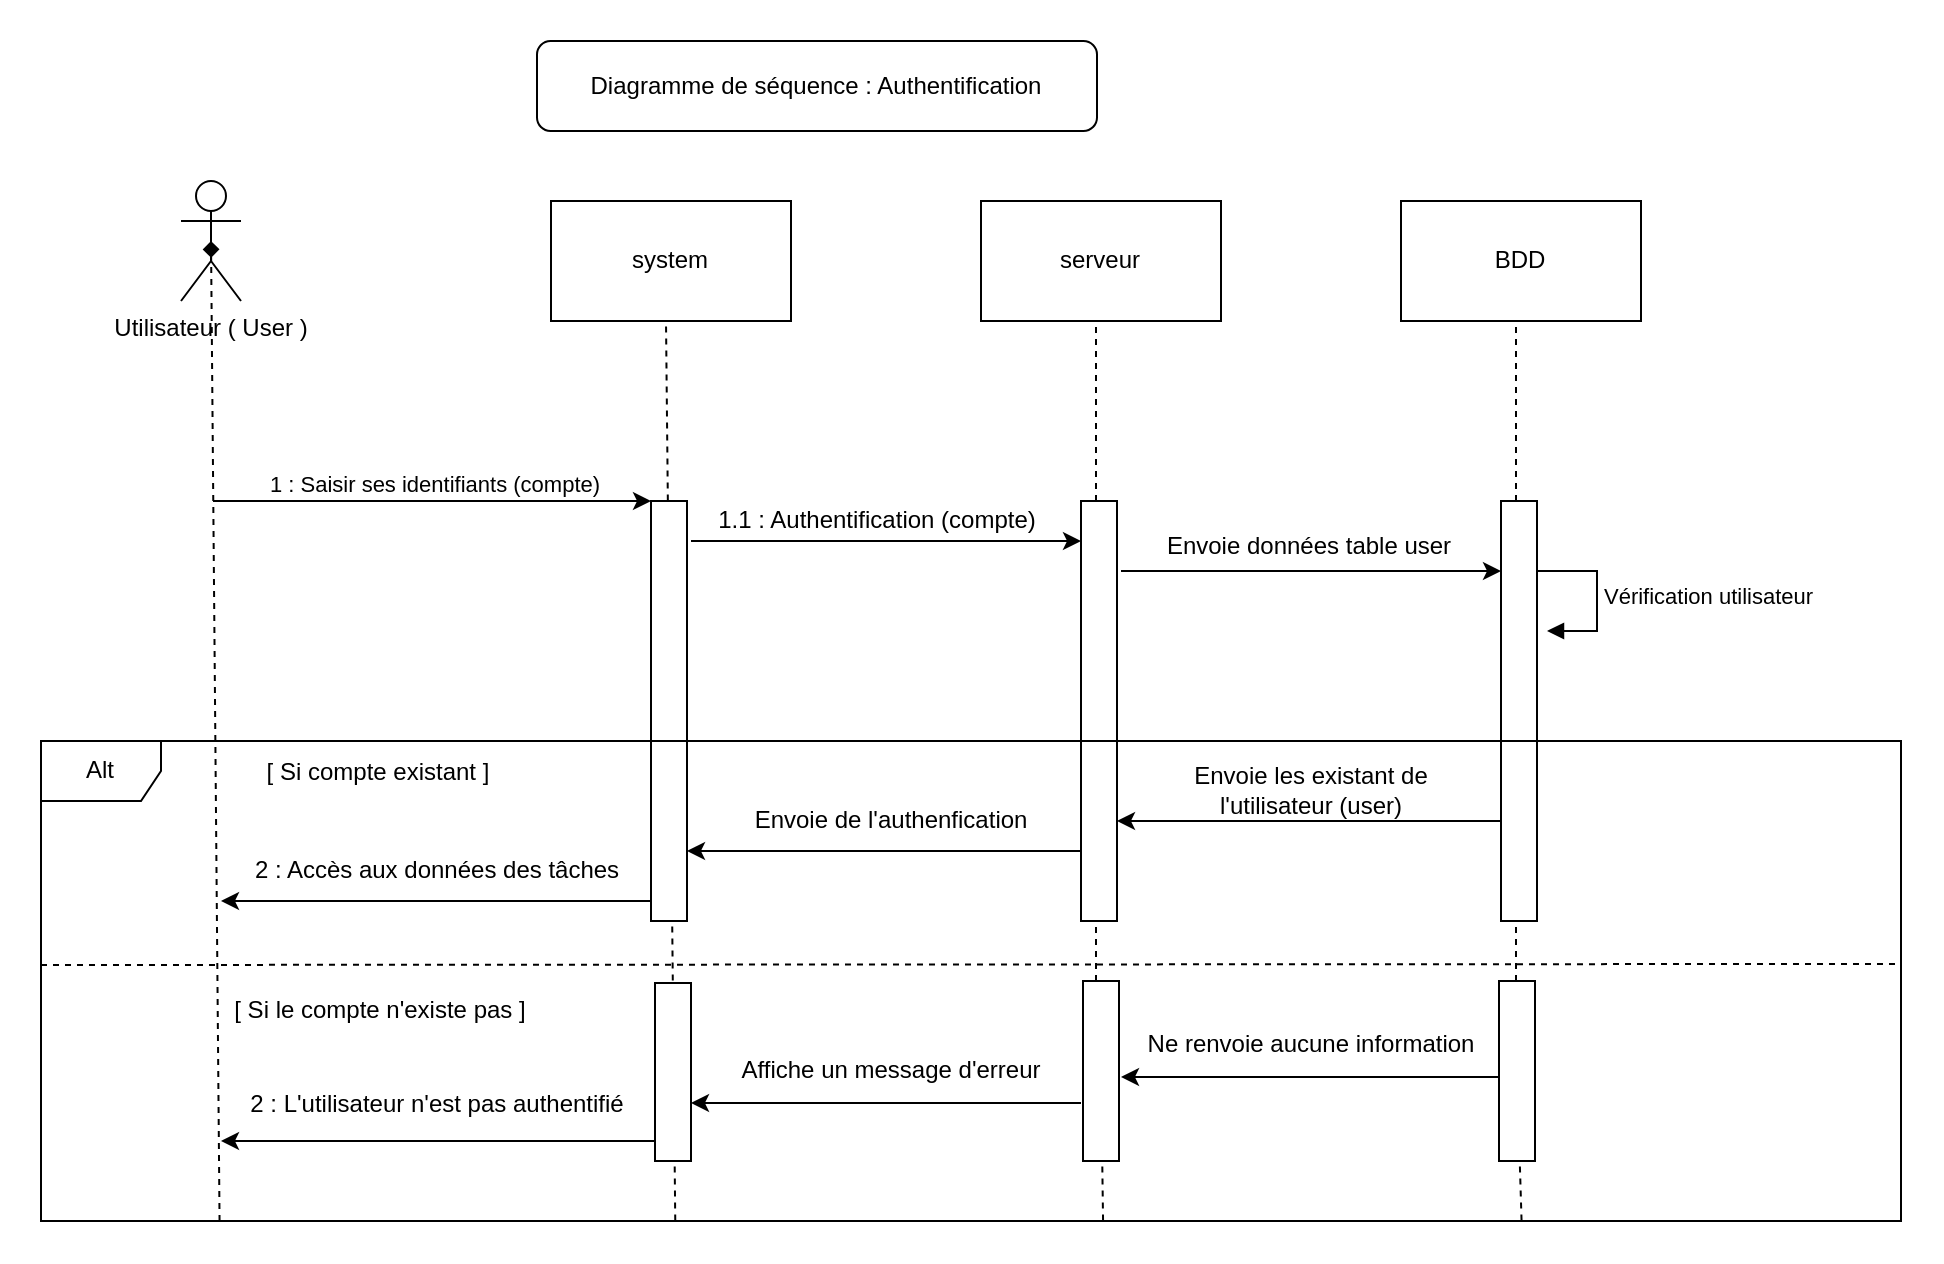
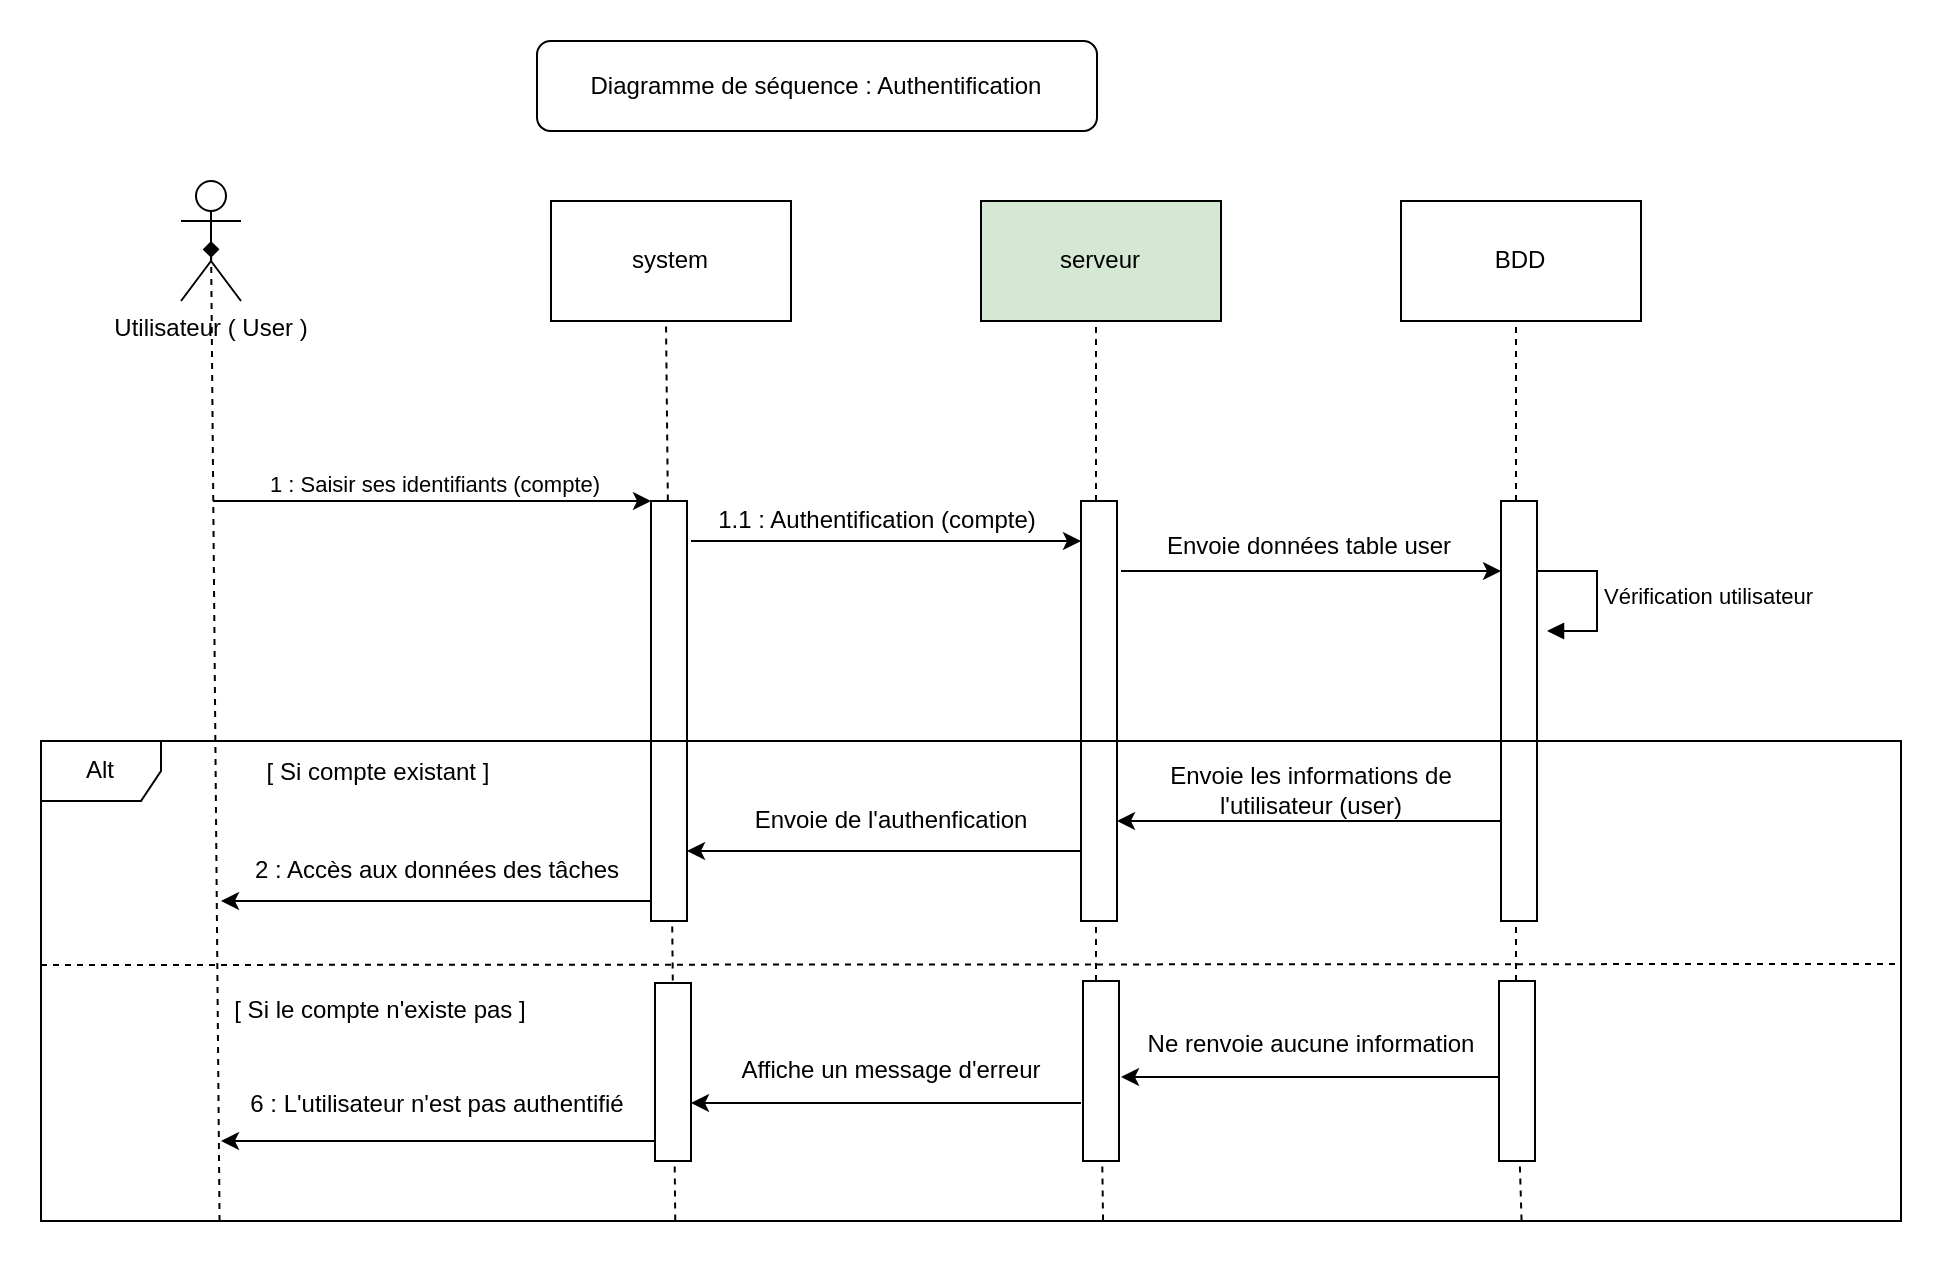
node "serveur": fillcolor #ffffff -> #d5e8d4
node "Envoie les existant de l'utilisateur (user)": label "Envoie les existant de l'utilisateur (user)" -> "Envoie les informations de l'utilisateur (user)"
node "2 : L'utilisateur n'est pas authentifié": label "2 : L'utilisateur n'est pas authentifié" -> "6 : L'utilisateur n'est pas authentifié"
